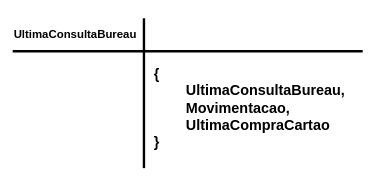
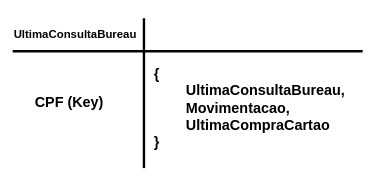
node "CPF (Key)": added
